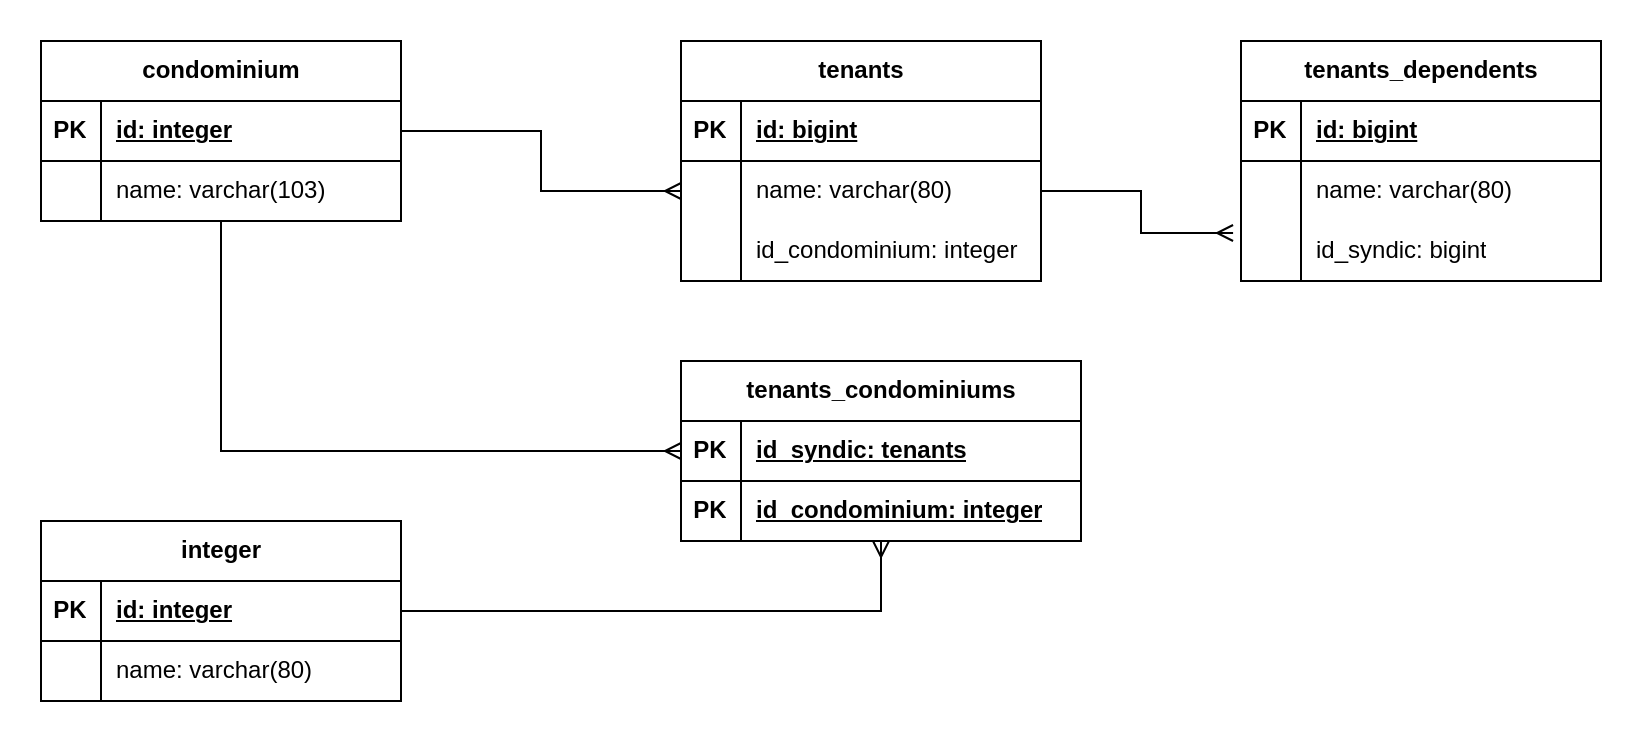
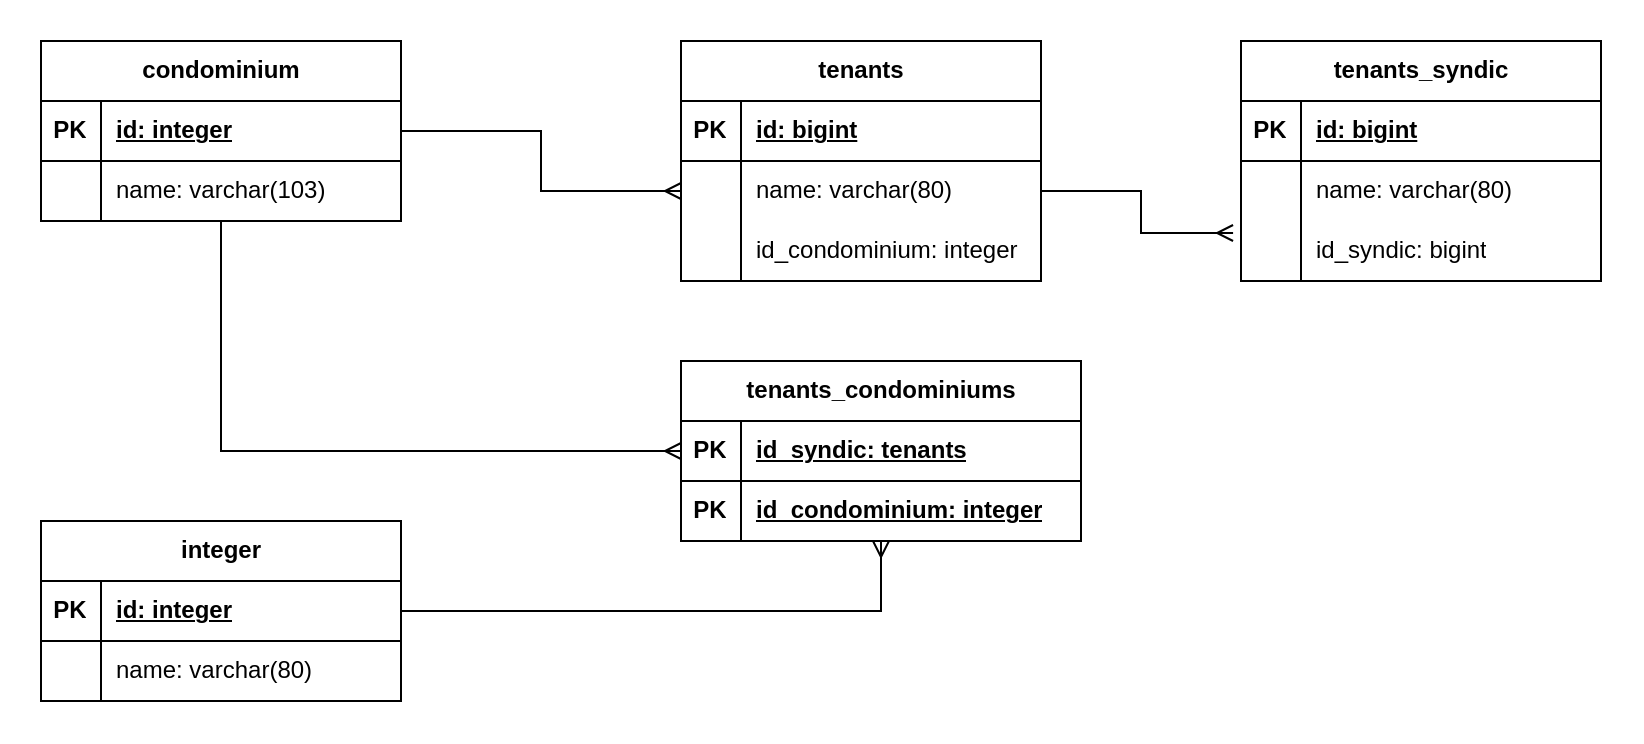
node "tenants_dependents": label "tenants_dependents" -> "tenants_syndic"
